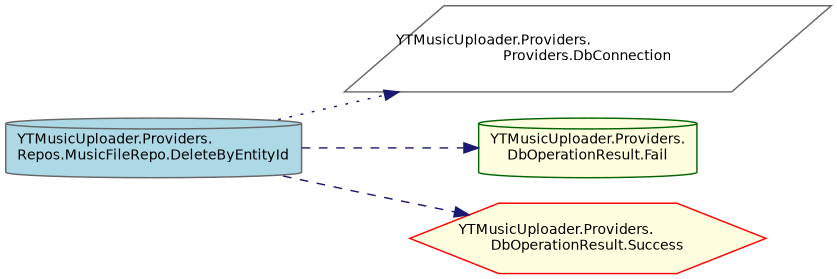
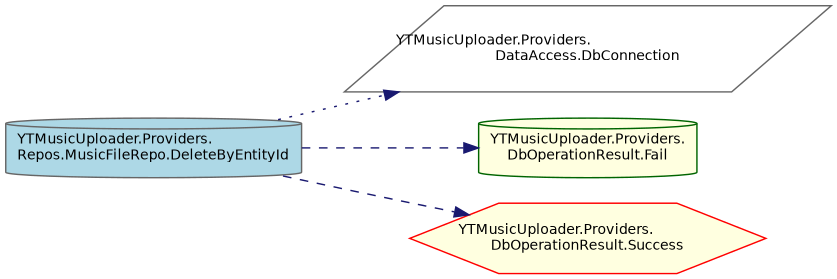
node "YTMusicUploader.Providers. Providers.DbConnection": label "YTMusicUploader.Providers. Providers.DbConnection" -> "YTMusicUploader.Providers. DataAccess.DbConnection"
